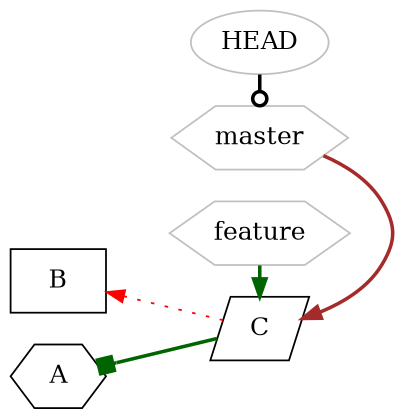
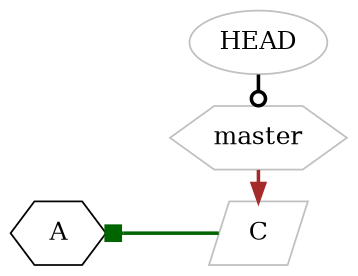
node "feature": removed
node "B": removed
node "C": color black -> grey
